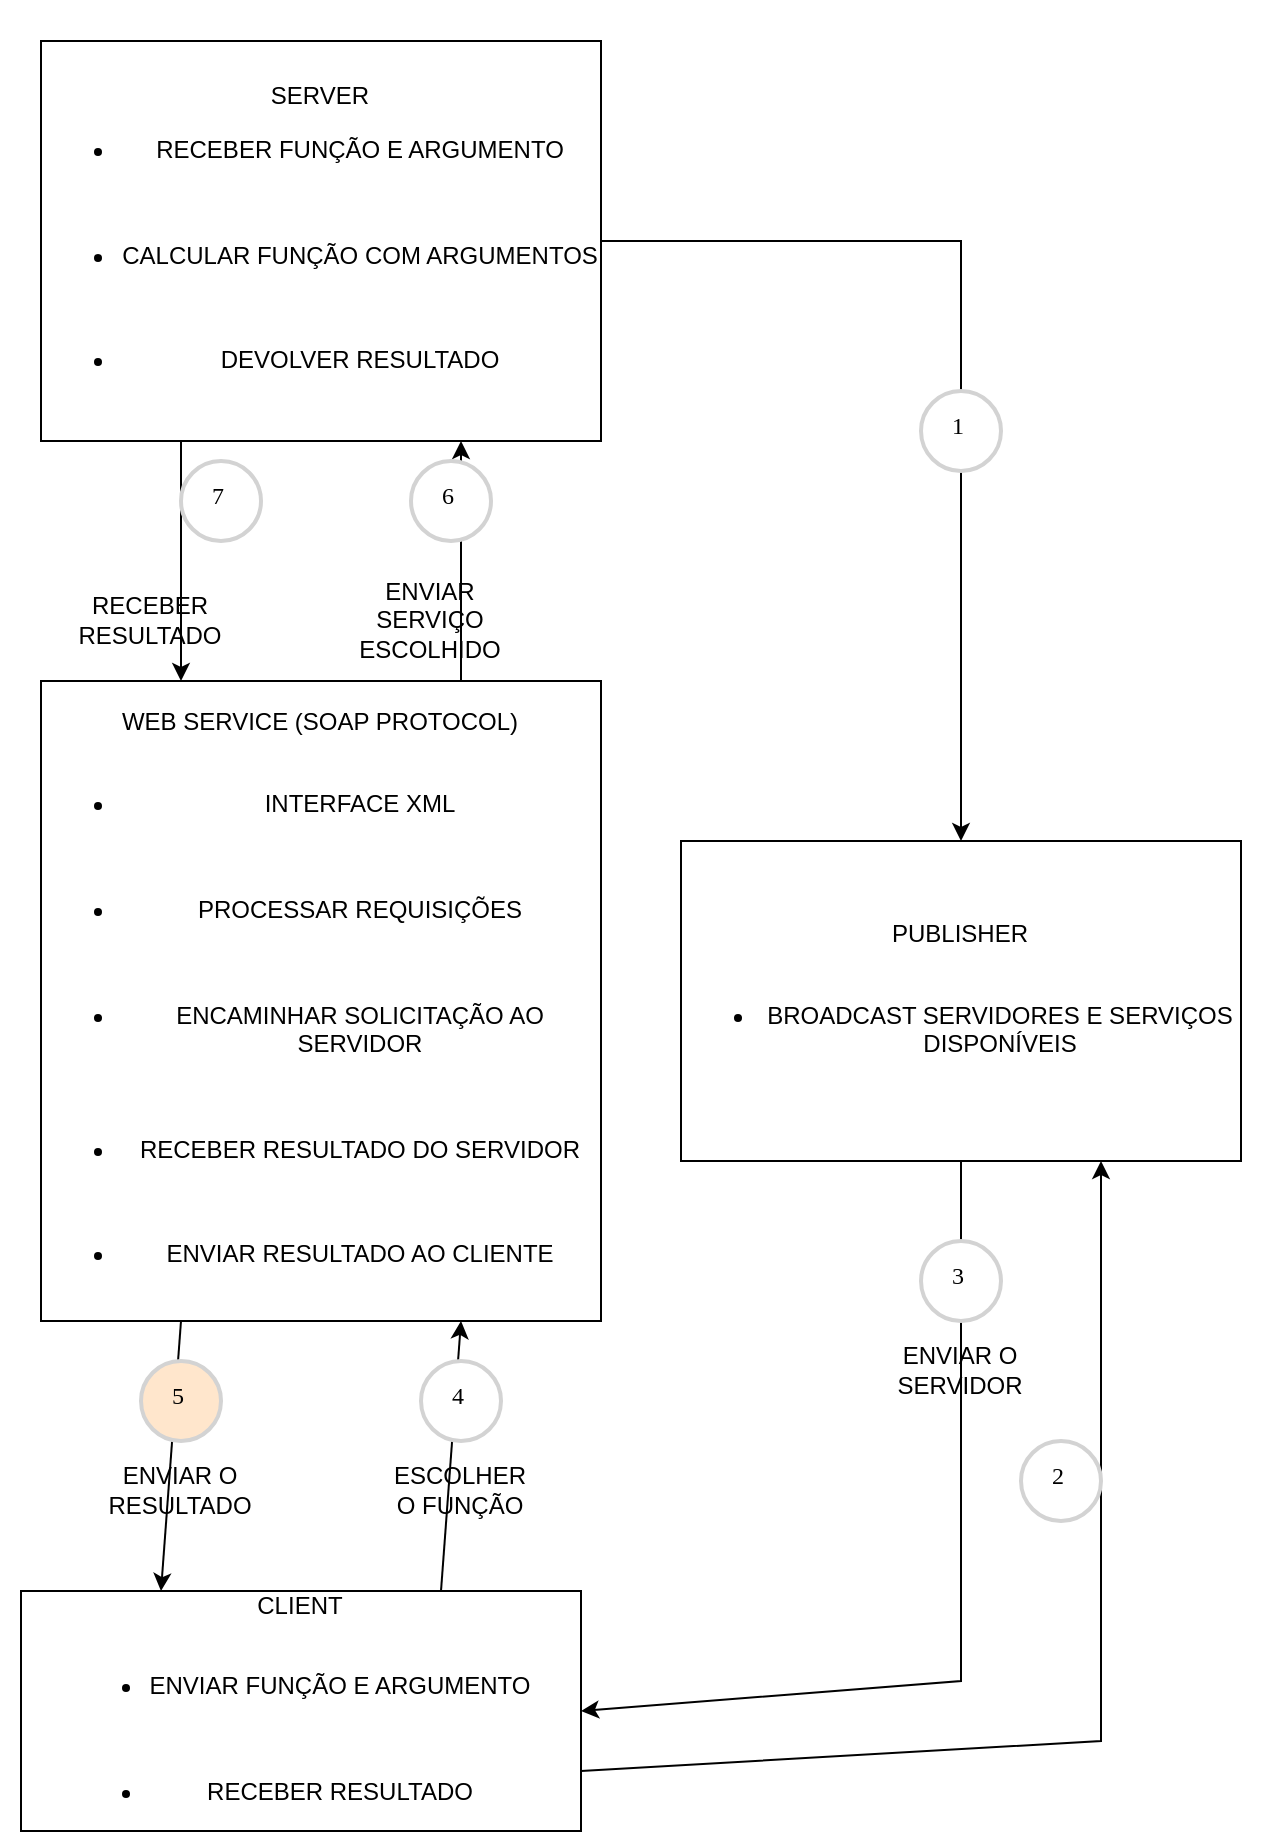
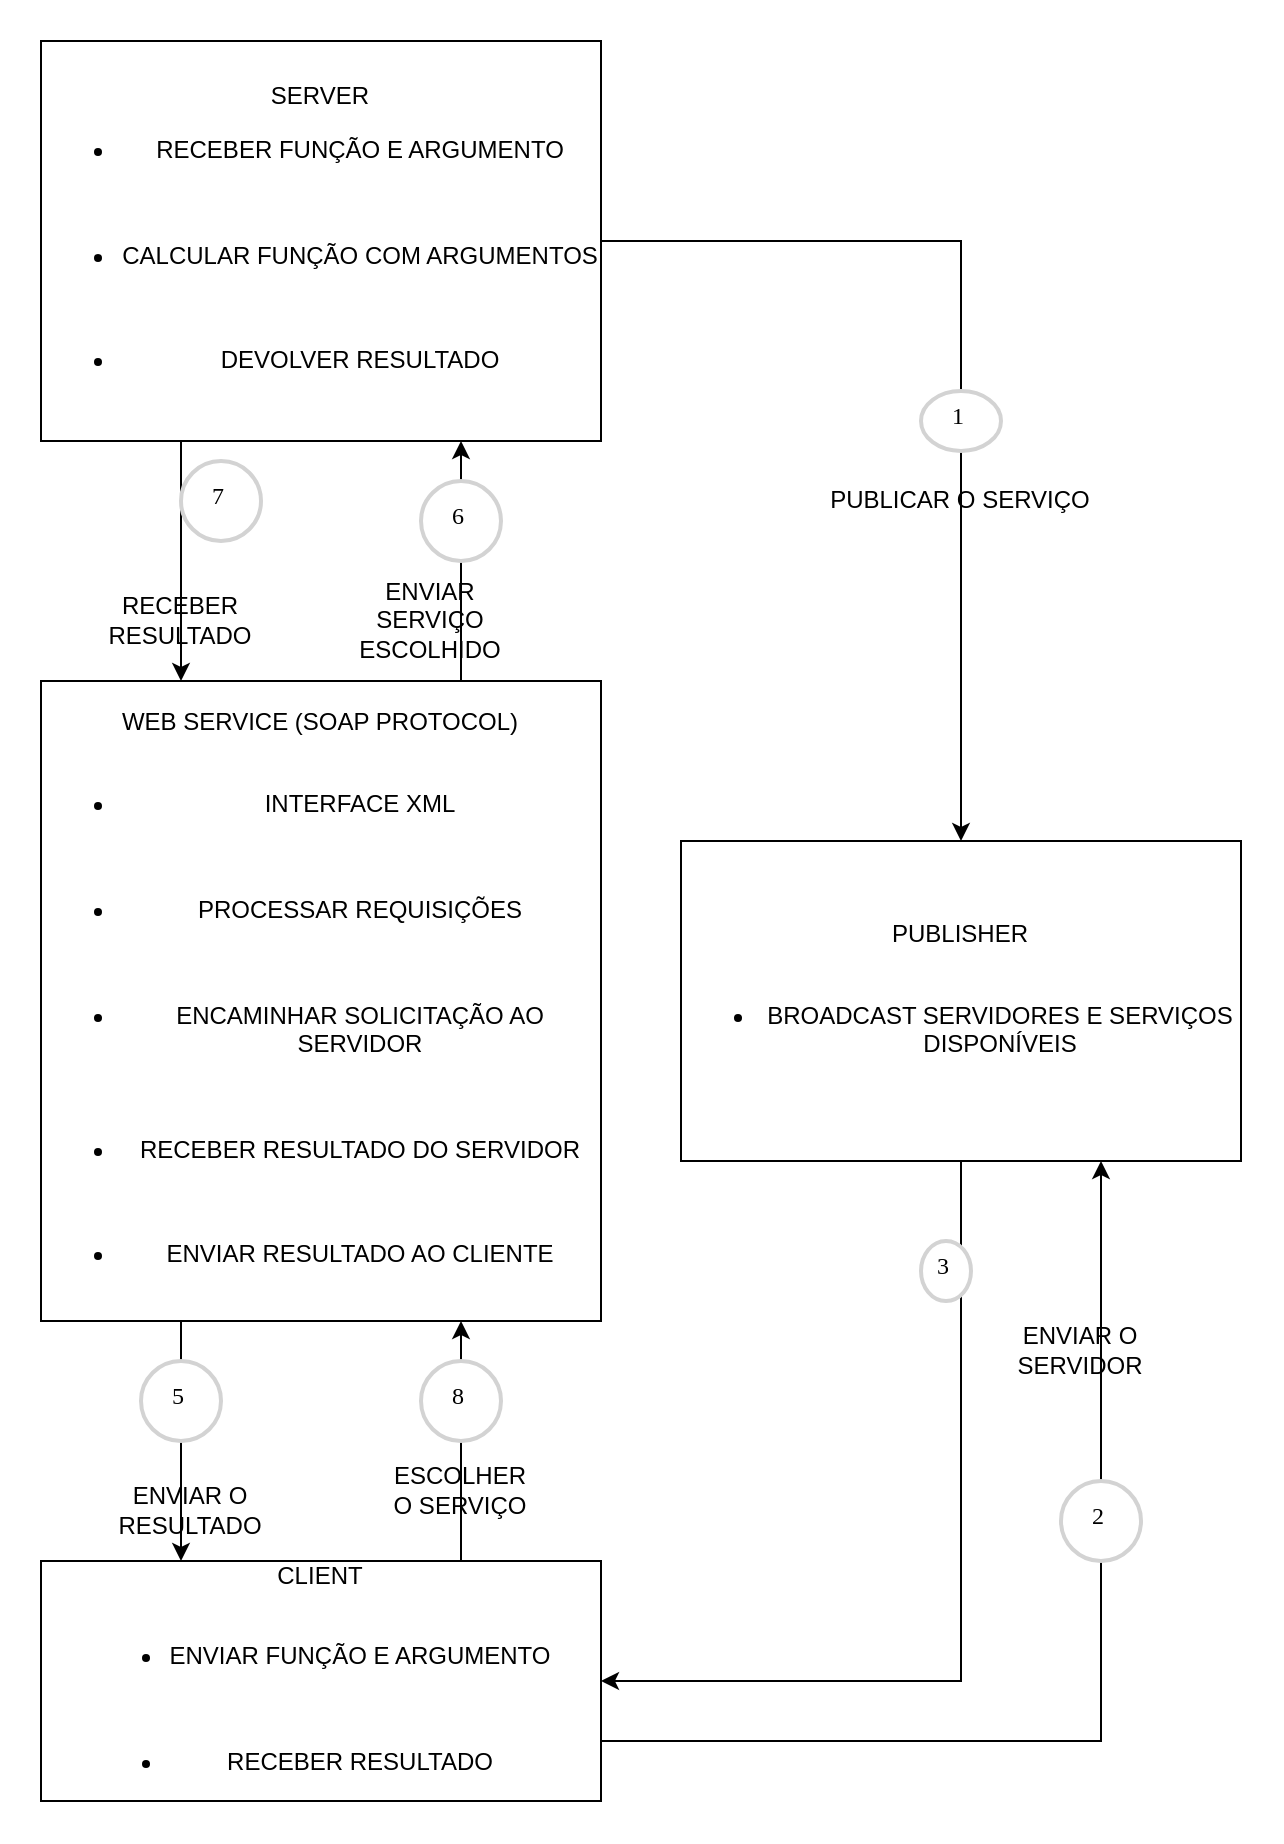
node "1": size 80x80 -> 80x60
node "6": moved (451, 501) -> (461, 521)
node "PUBLICAR O SERVIÇO": added
node "RECEBER RESULTADO": moved (151, 621) -> (181, 621)
node "3": size 80x80 -> 50x60
node "ENVIAR O SERVIDOR": moved (961, 1371) -> (1081, 1351)
node "4": label "4" -> "8"
node "5": fillcolor #ffe6cc -> #ffffff
node "2": moved (1061, 1481) -> (1101, 1521)
node "ENVIAR O RESULTADO": moved (181, 1491) -> (191, 1511)
node "ESCOLHER O FUNÇÃO": label "ESCOLHER O FUNÇÃO" -> "ESCOLHER O SERVIÇO"
node "CLIENT ENVIAR FUNÇÃO E ARGUMENTO RECEBER RESULTADO": moved (301, 1711) -> (321, 1681)
